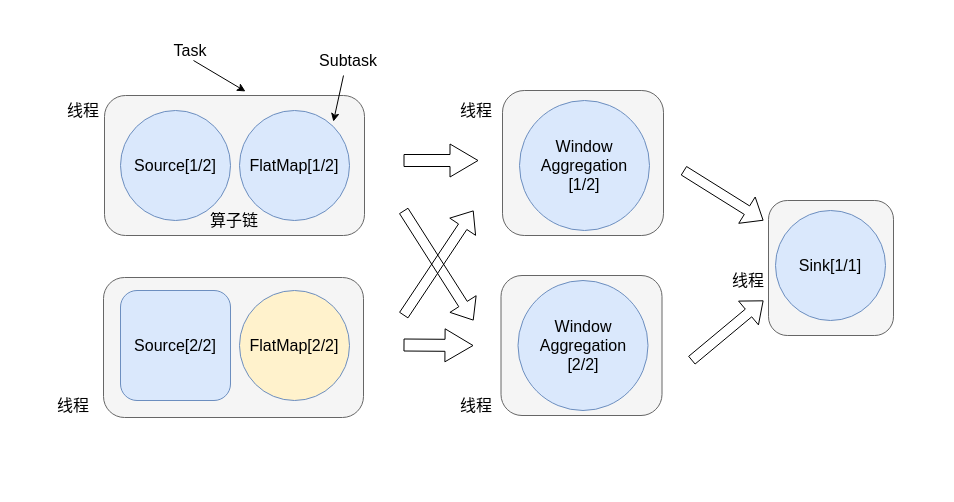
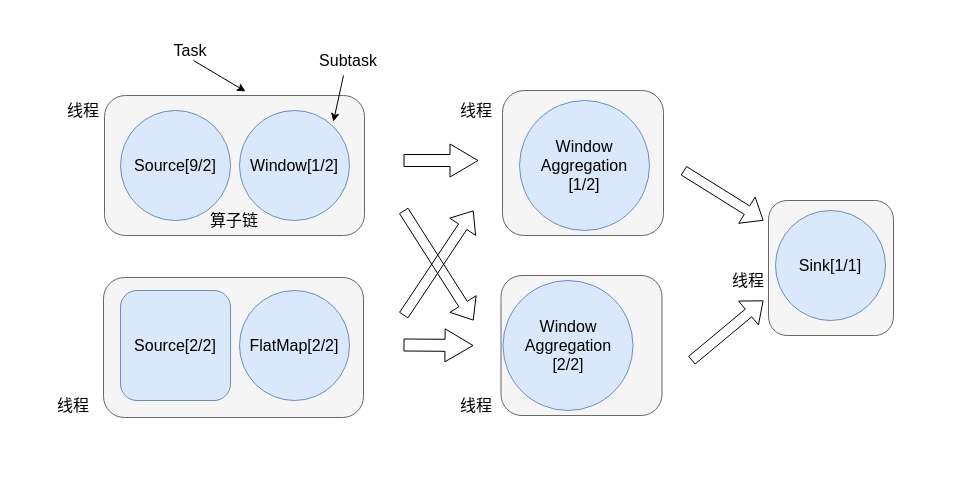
node "Source[1/2]": label "Source[1/2]" -> "Source[9/2]"
node "FlatMap[1/2]": label "FlatMap[1/2]" -> "Window[1/2]"
node "FlatMap[2/2]": fillcolor #fff2cc -> #dae8fc
node "WindowAggregation[2/2]": moved (583, 346) -> (568, 346)
